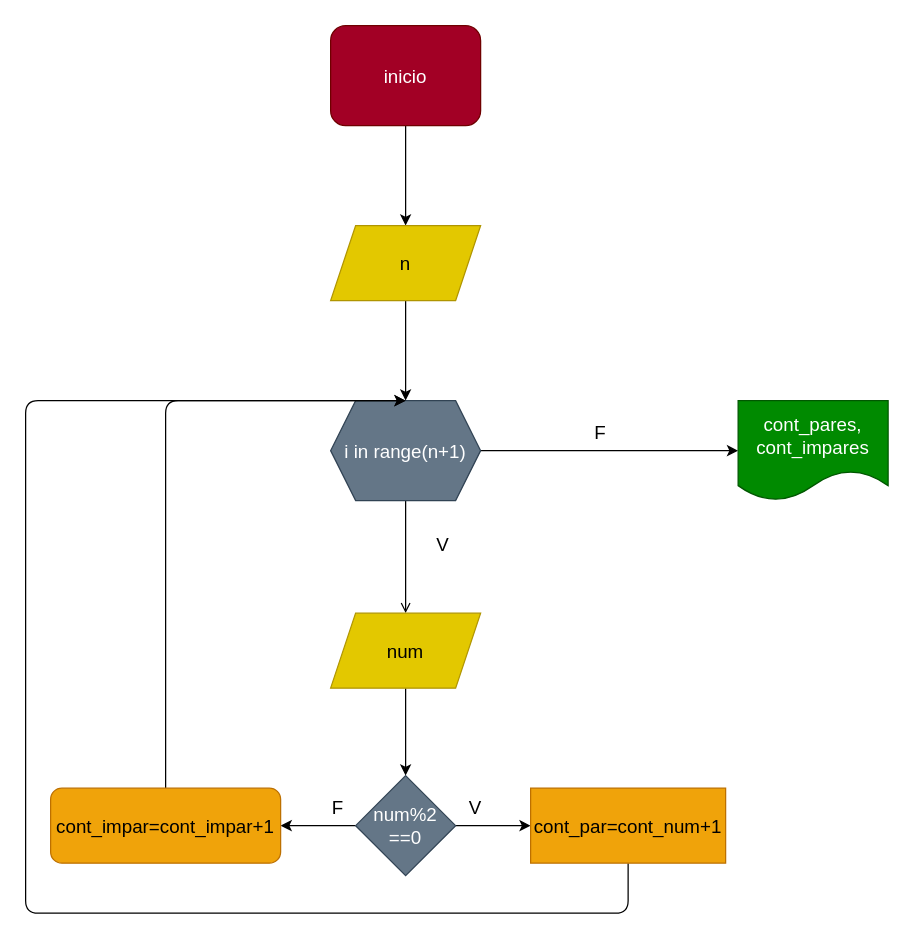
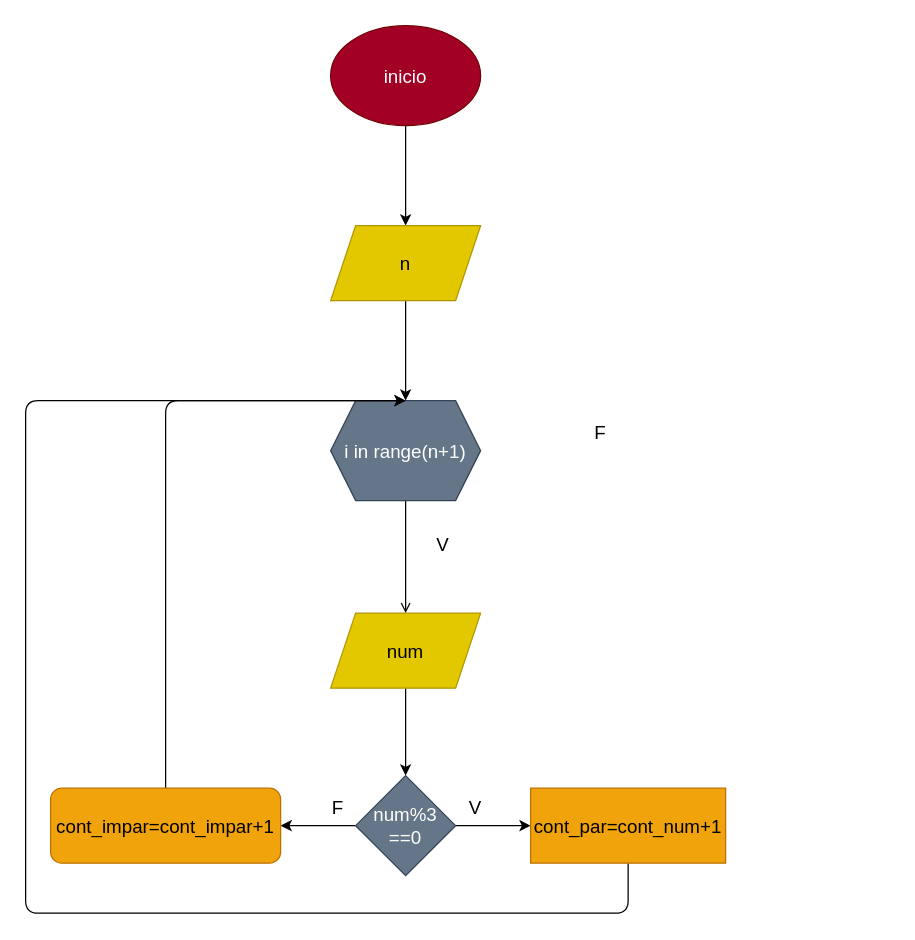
node "inicio": shape rounded rectangle -> ellipse
edge "i in range(n+1)" -> "cont_pares, cont_impares": removed
node "cont_pares, cont_impares": removed
node "num%2 ==0": label "num%2 ==0" -> "num%3 ==0"
